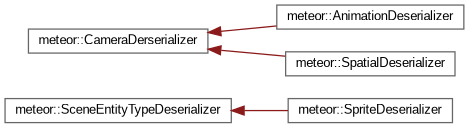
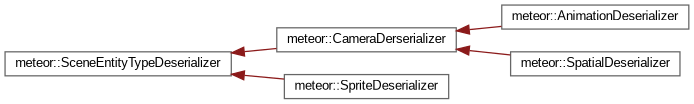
edge "meteor::CameraDerserializer" -> "meteor::SceneEntityTypeDeserializer": added
